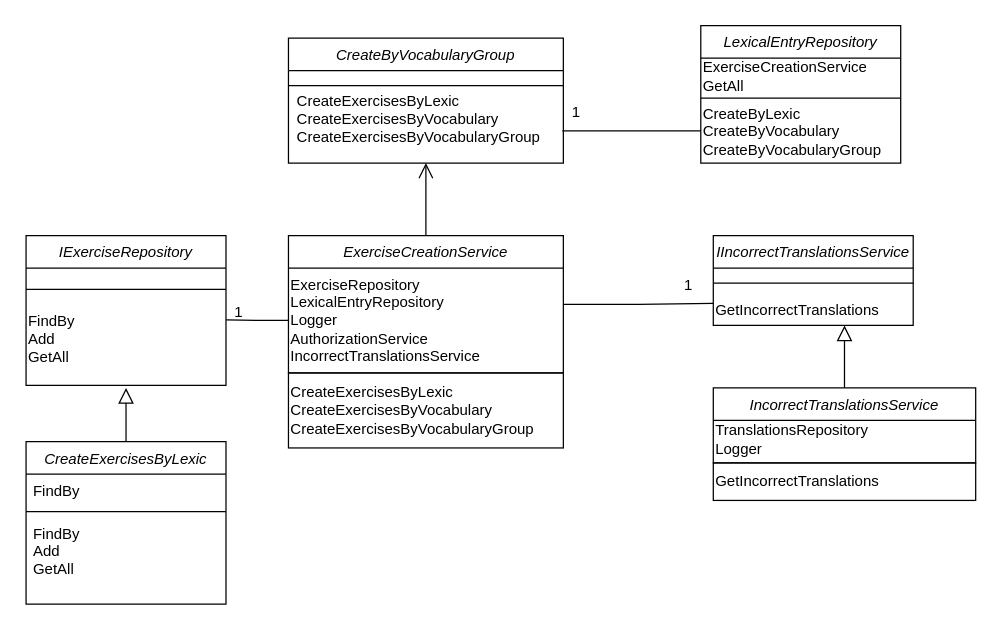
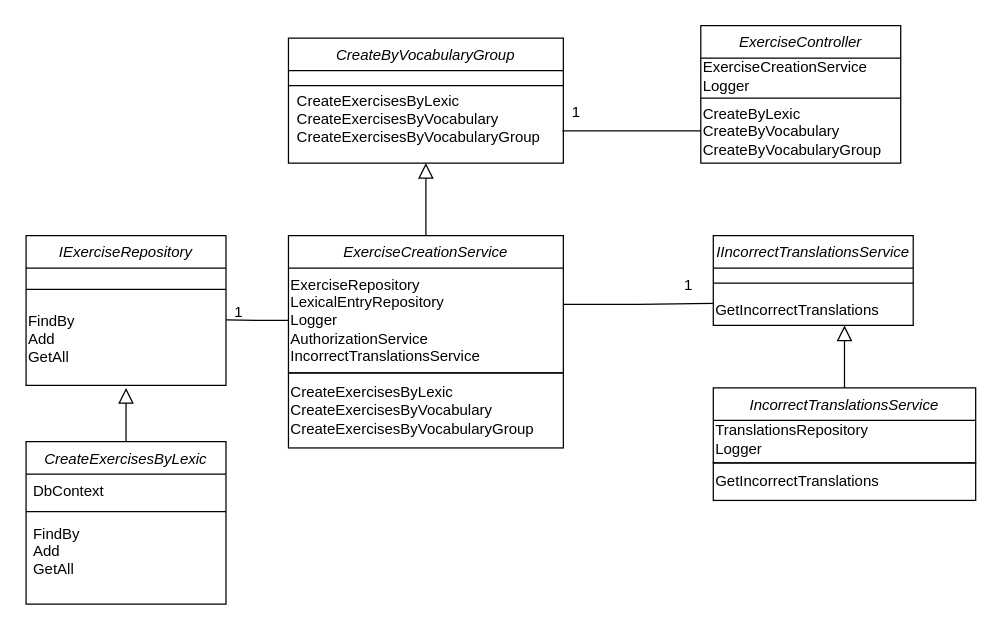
node "LexicalEntryRepository": label "LexicalEntryRepository" -> "ExerciseController"
node "ExerciseCreationService GetAll": label "ExerciseCreationService GetAll" -> "ExerciseCreationService Logger"
edge "ExerciseCreationService" -> "CreateByVocabularyGroup": arrowhead open -> block
node "FindBy": label "FindBy" -> "DbContext"
